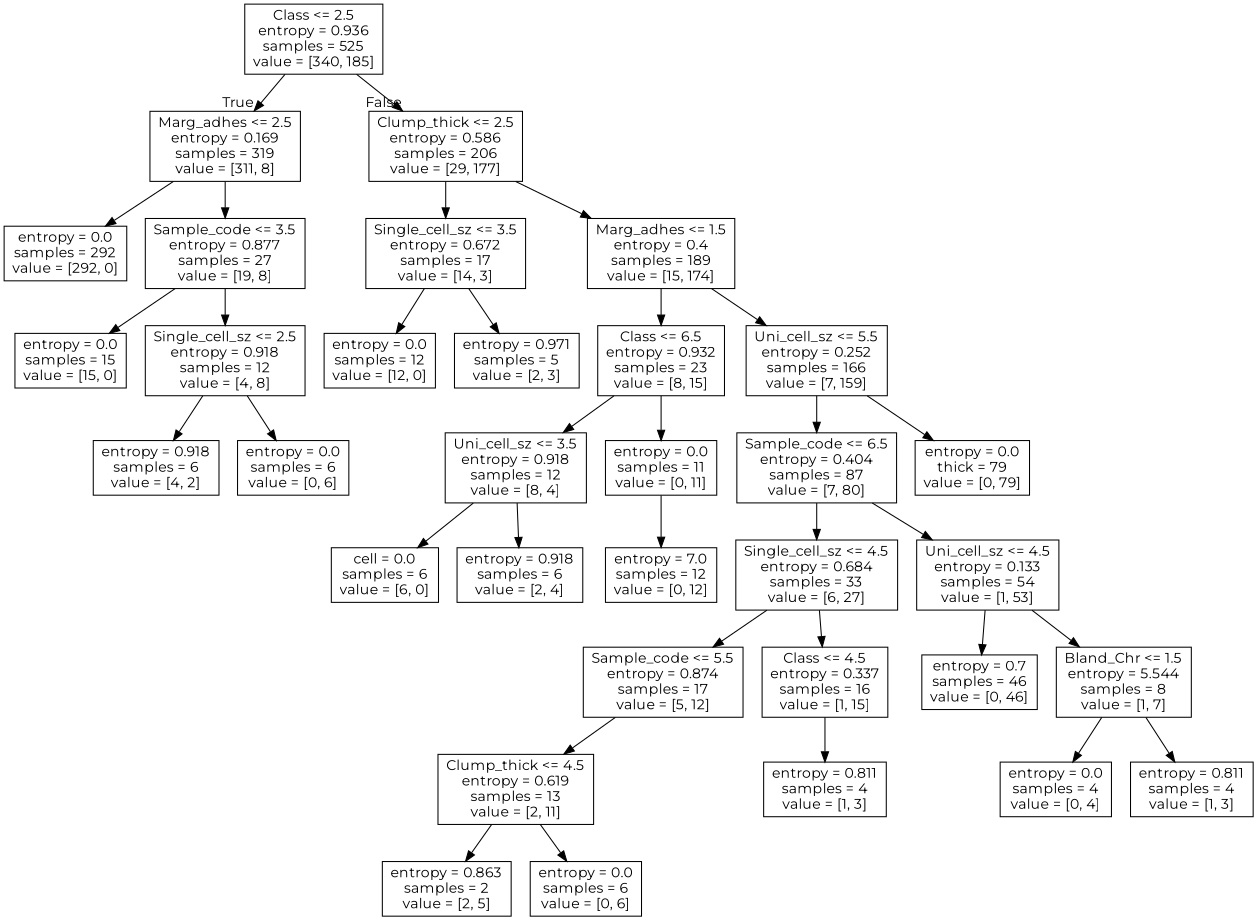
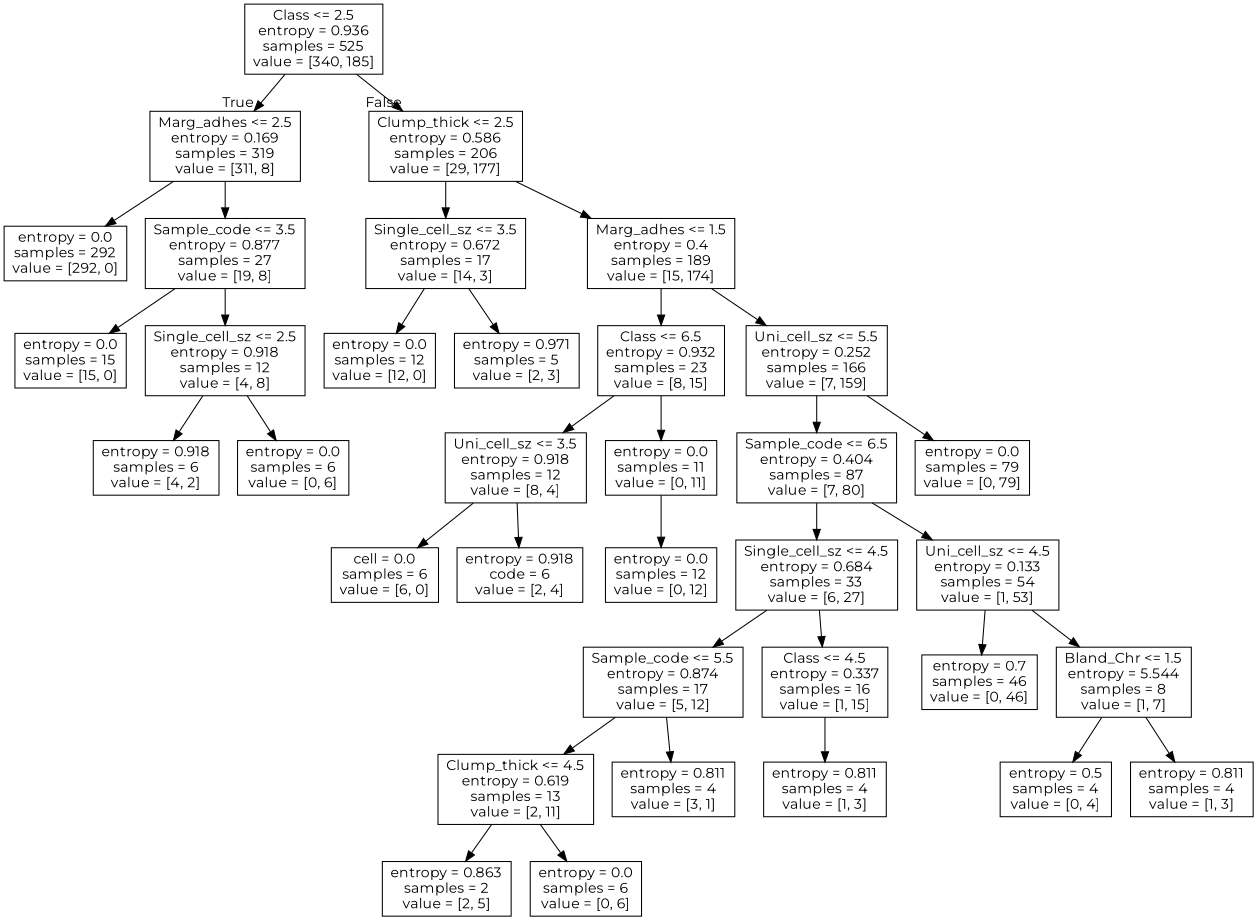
node "entropy = 0.0 thick = 79 value = [0, 79]": label "entropy = 0.0 thick = 79 value = [0, 79]" -> "entropy = 0.0 samples = 79 value = [0, 79]"
node "entropy = 0.918 samples = 6 value = [2, 4]": label "entropy = 0.918 samples = 6 value = [2, 4]" -> "entropy = 0.918 code = 6 value = [2, 4]"
node "entropy = 7.0 samples = 12 value = [0, 12]": label "entropy = 7.0 samples = 12 value = [0, 12]" -> "entropy = 0.0 samples = 12 value = [0, 12]"
node "entropy = 0.811 samples = 4 value = [3, 1]": added
node "entropy = 0.0 samples = 4 value = [0, 4]": label "entropy = 0.0 samples = 4 value = [0, 4]" -> "entropy = 0.5 samples = 4 value = [0, 4]"
